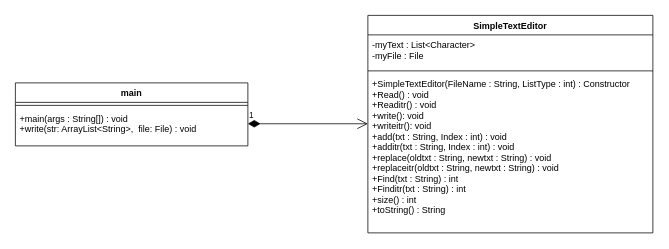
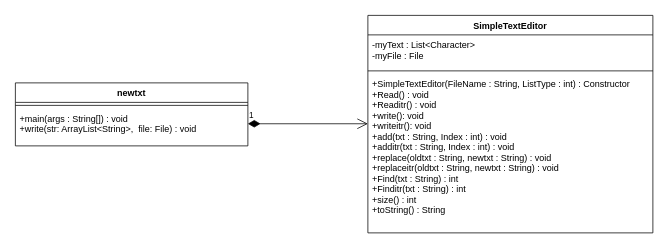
node "main": label "main" -> "newtxt"
